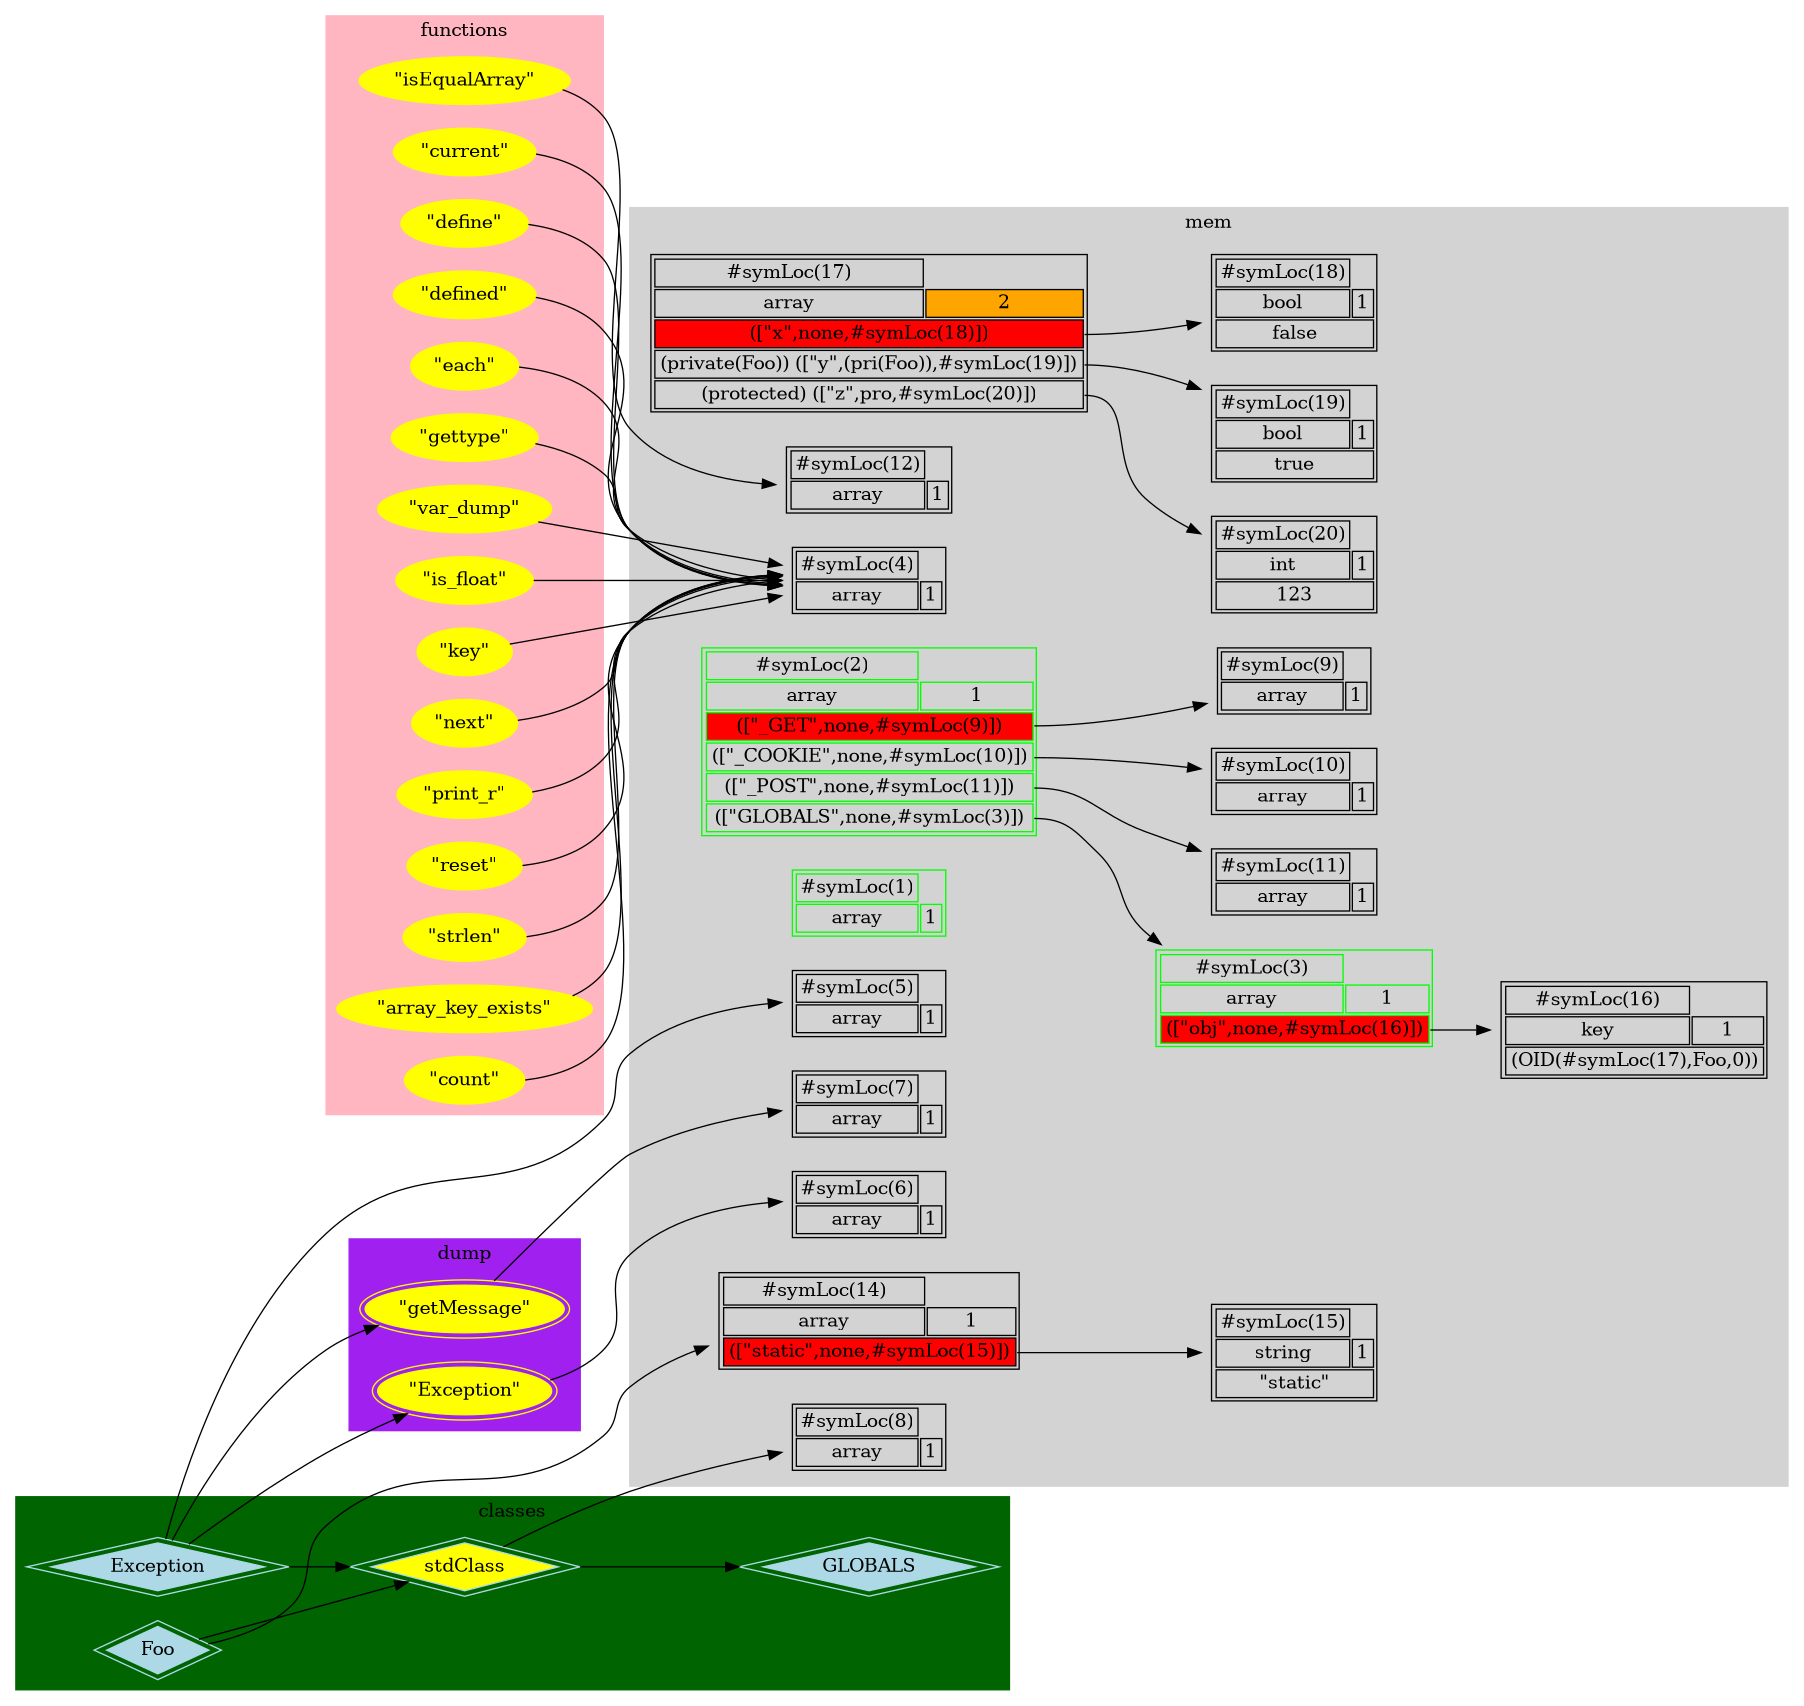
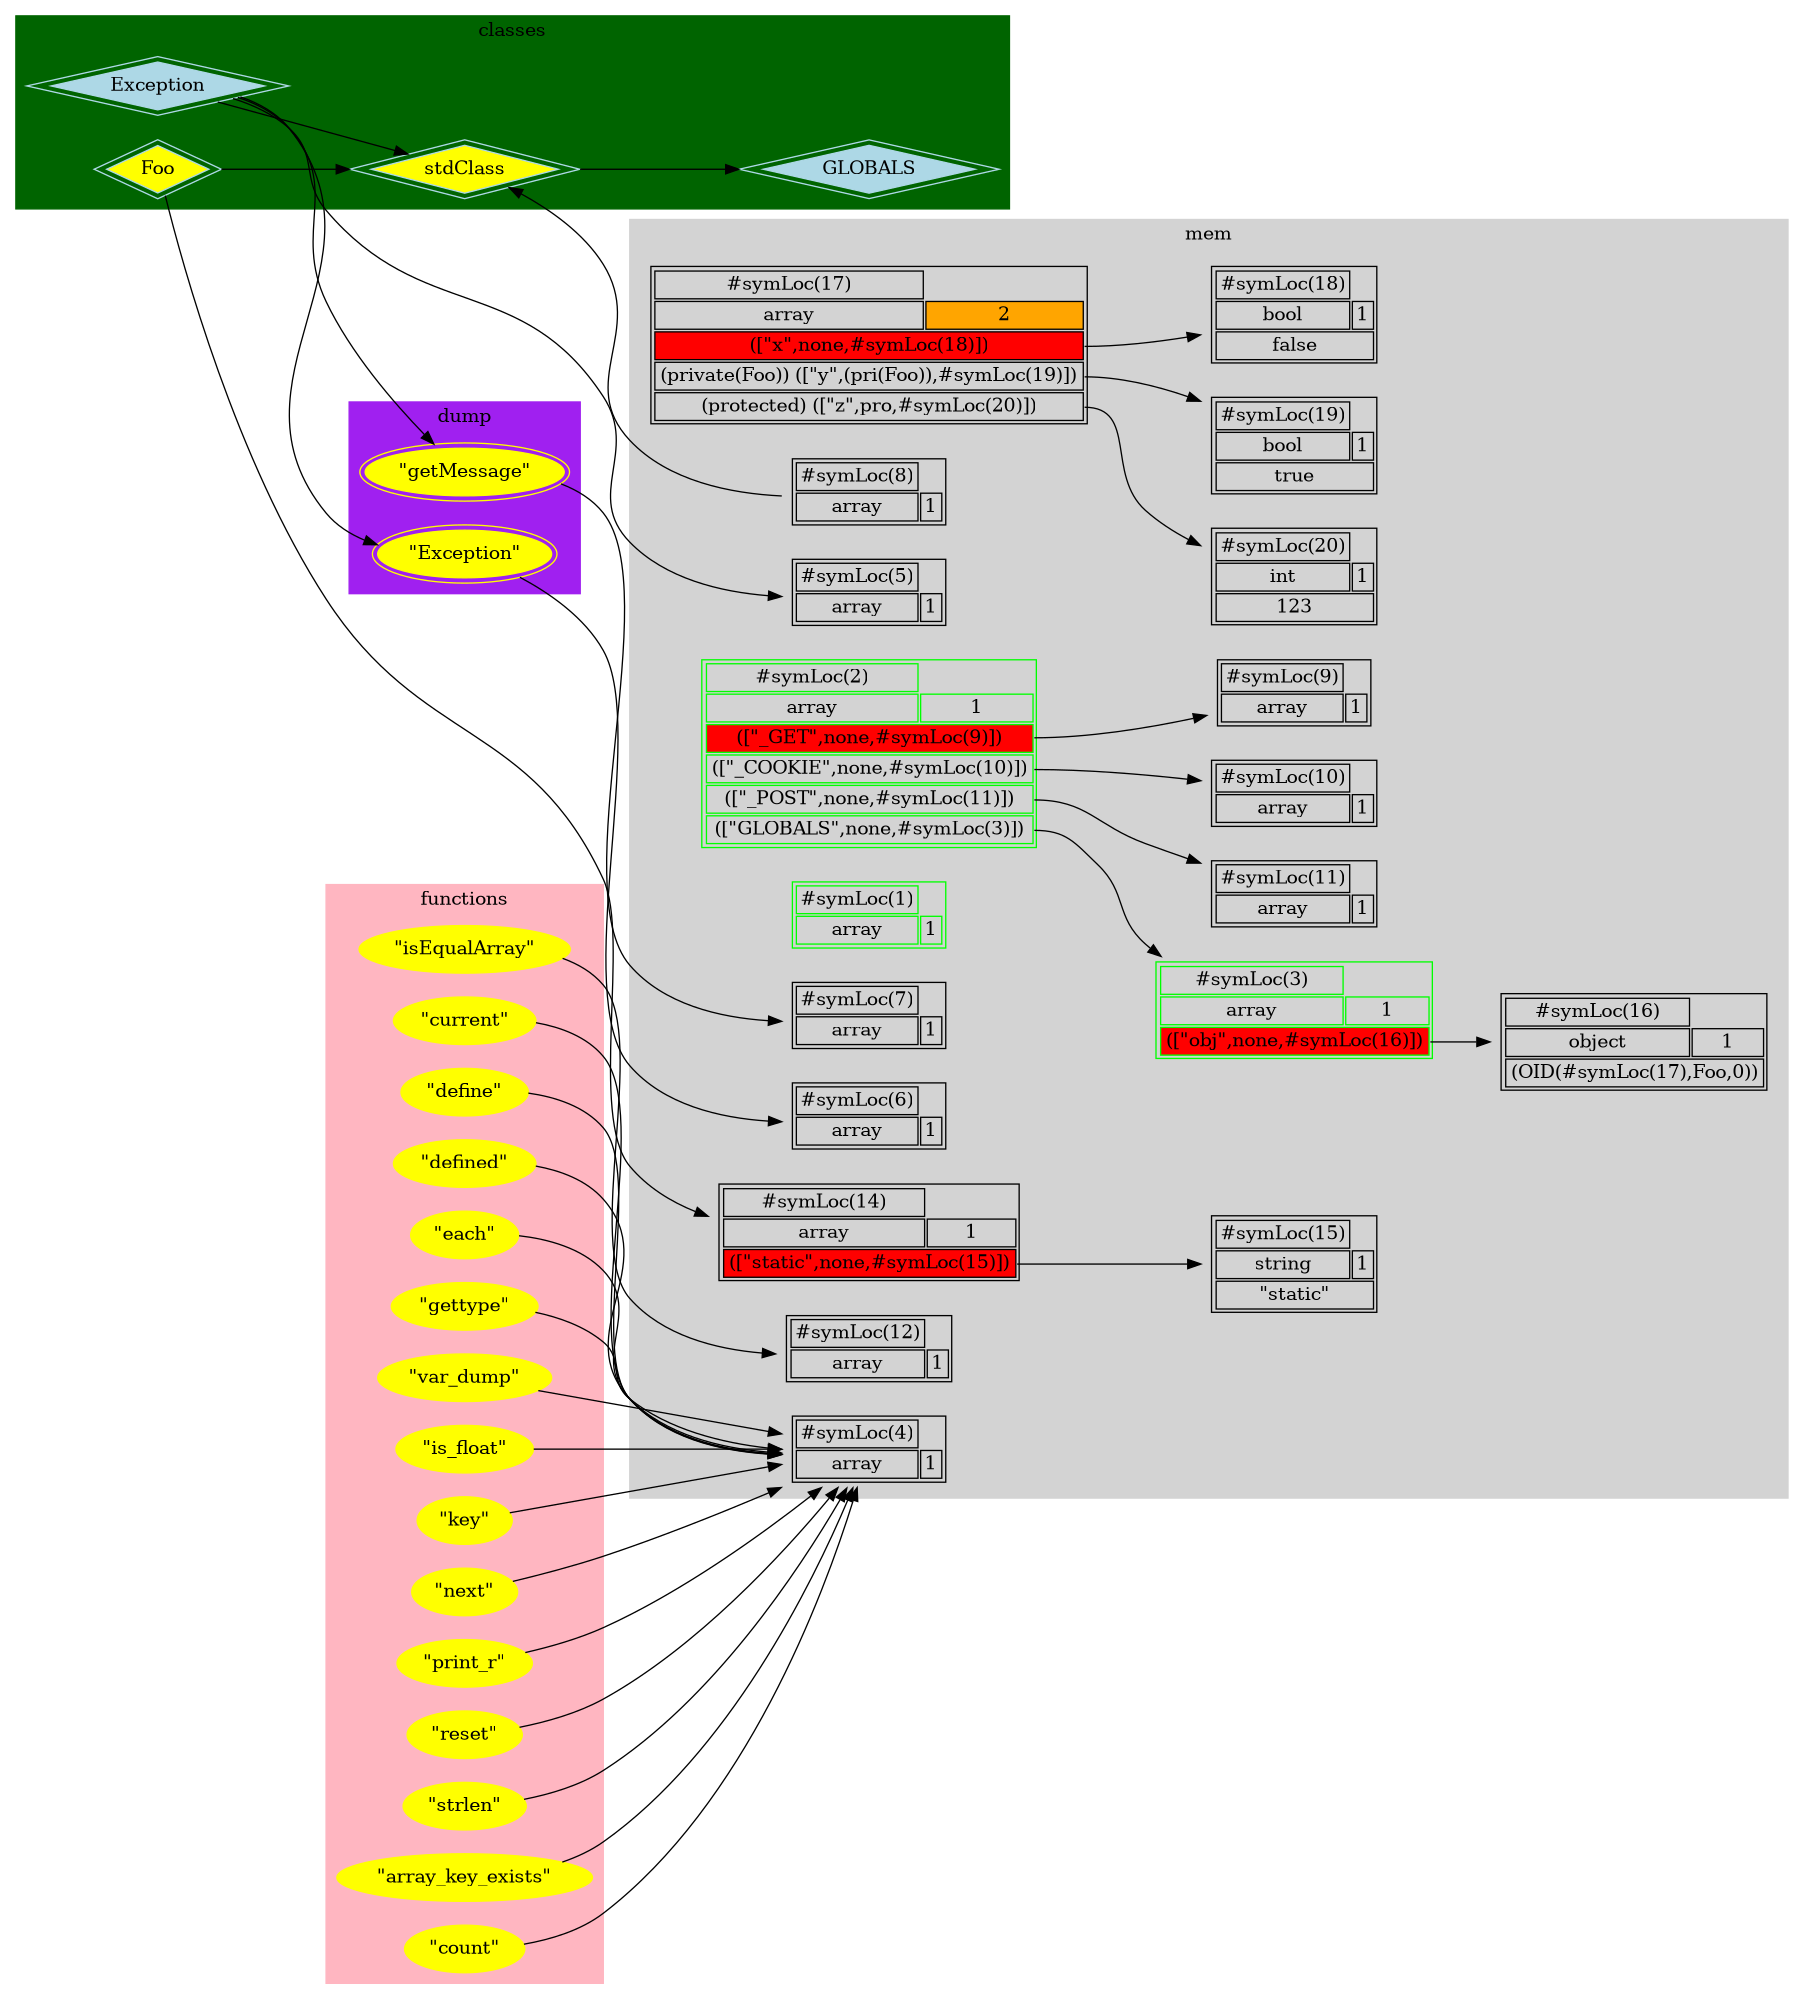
node "#symLoc(16)": text "key" -> "object"
edge "stdClass" -> "#symLoc(8)": reversed
node "Foo": fillcolor lightblue -> yellow
